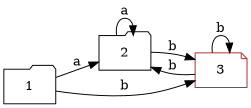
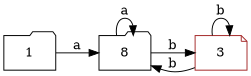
node "2": label "2" -> "8"
edge "1" -> "3": removed, label "b"
